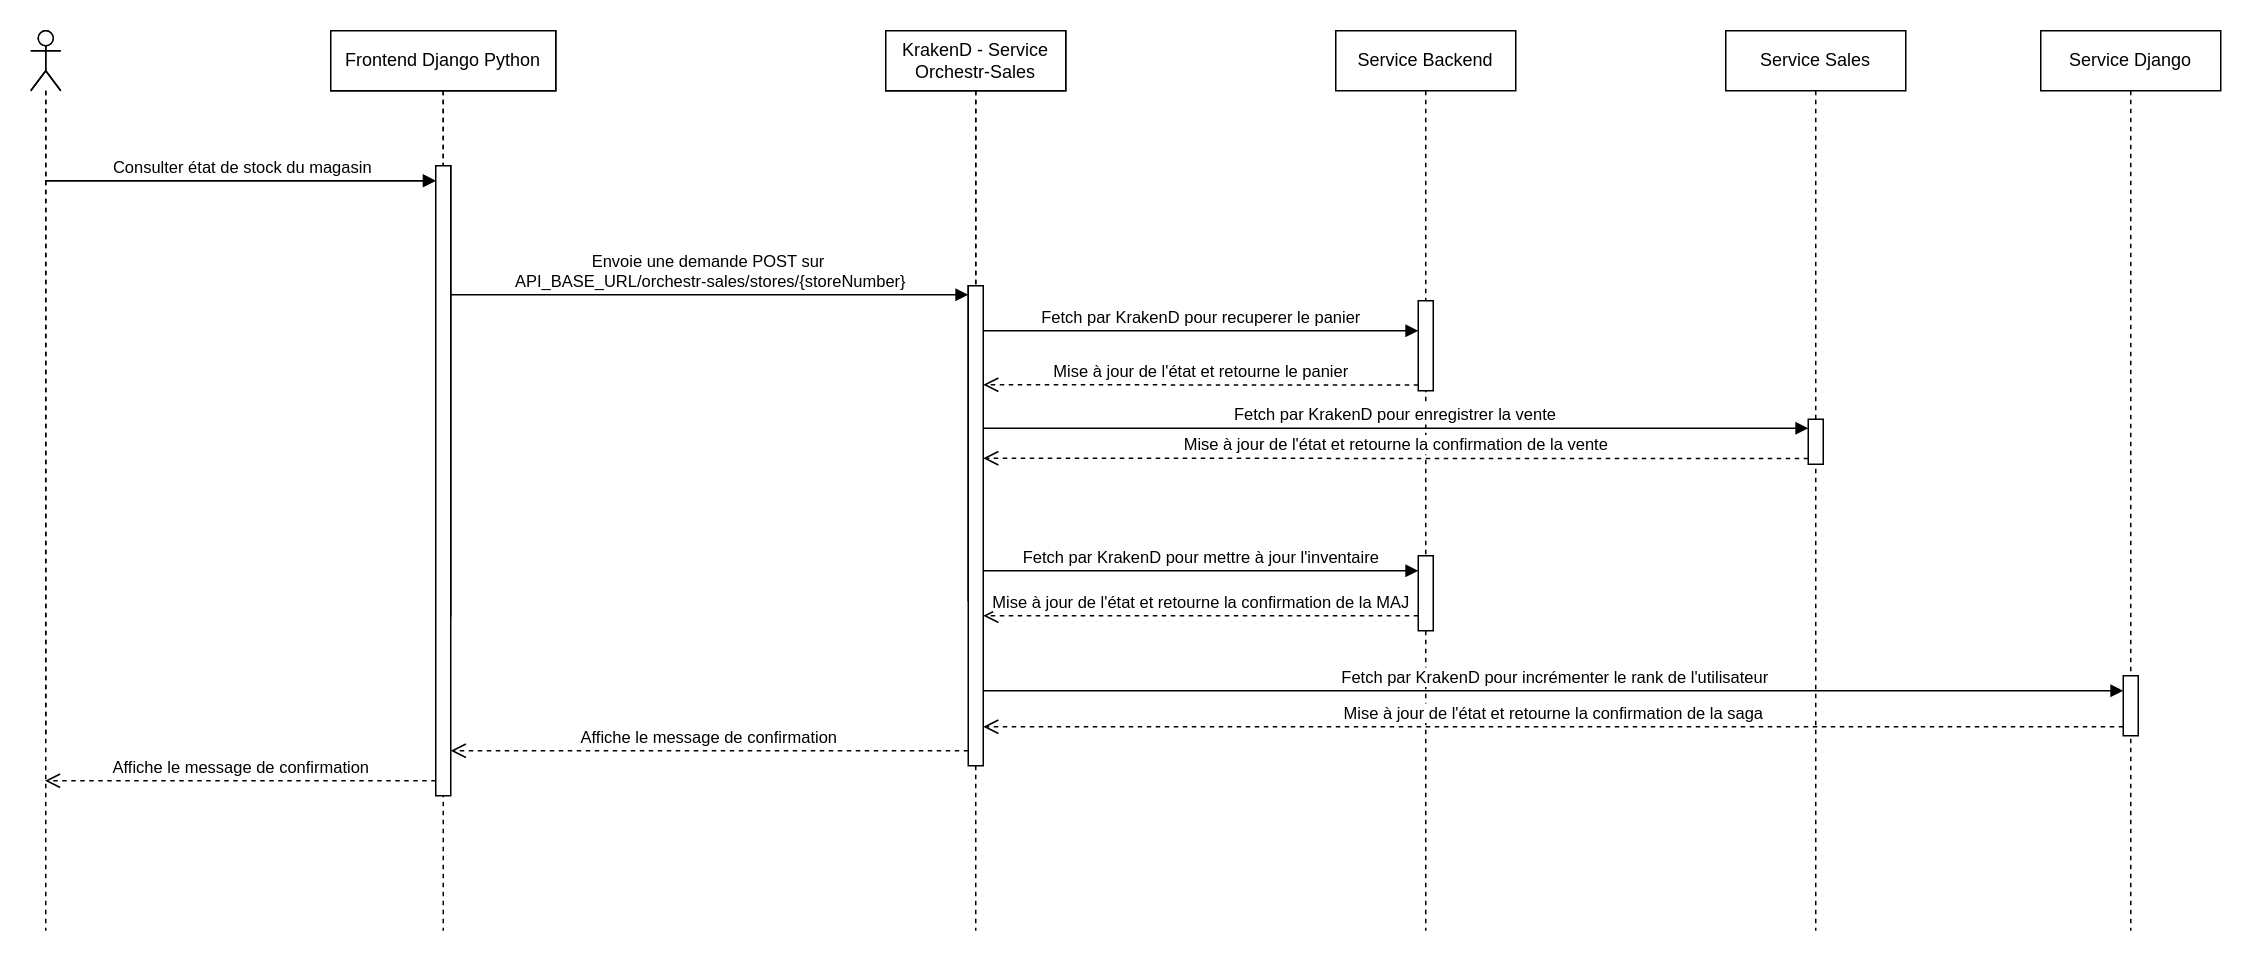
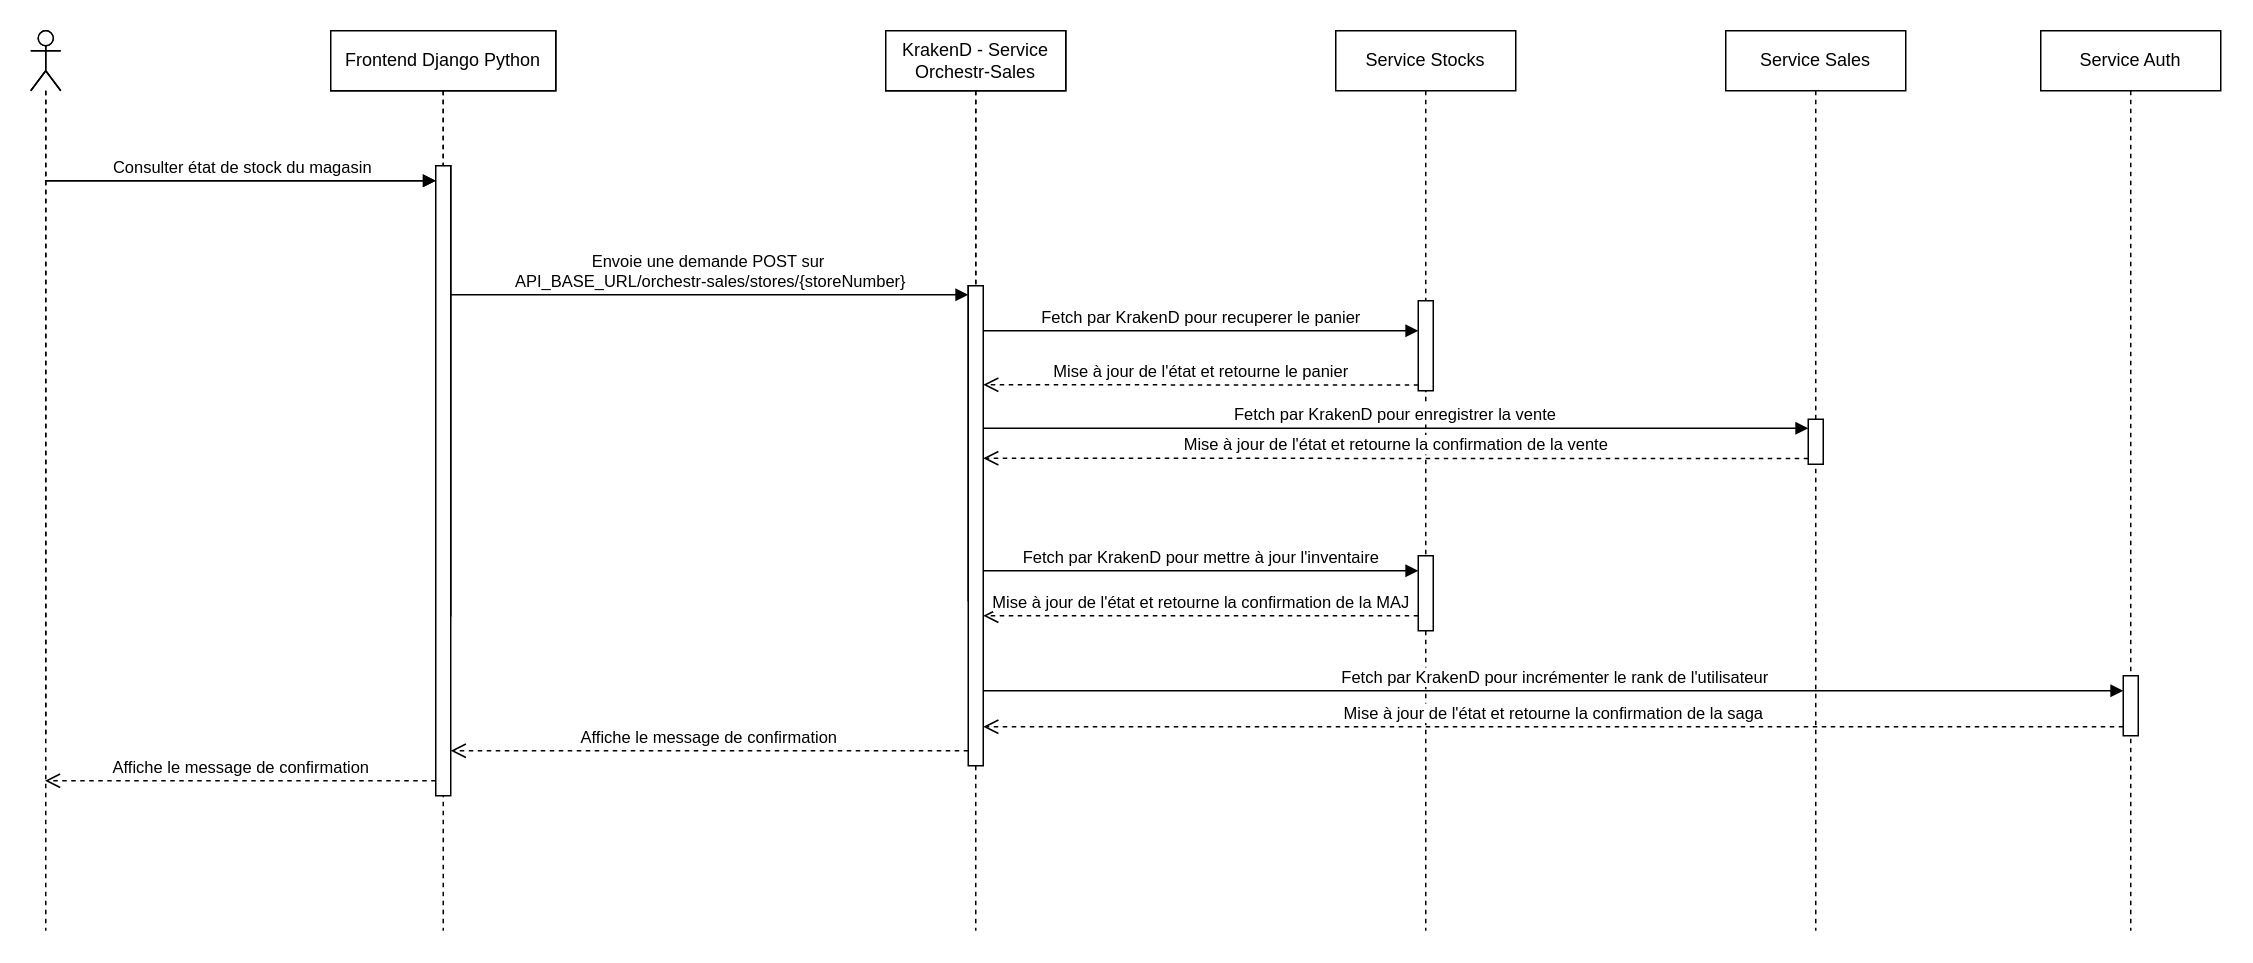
node "Service Backend": label "Service Backend" -> "Service Stocks"
node "Service Django": label "Service Django" -> "Service Auth"
